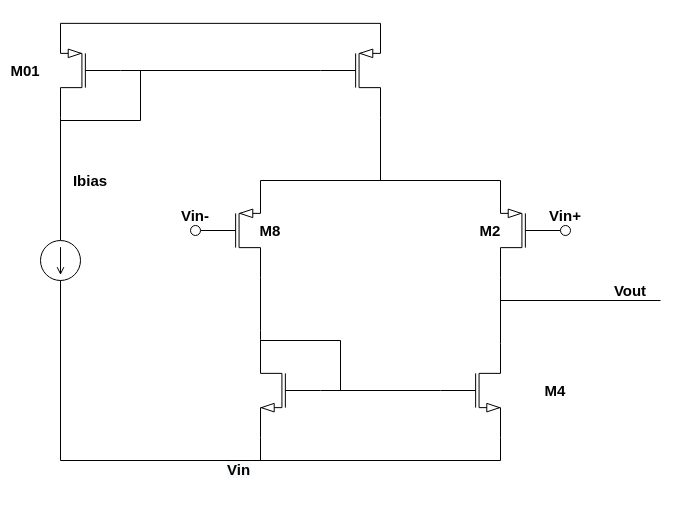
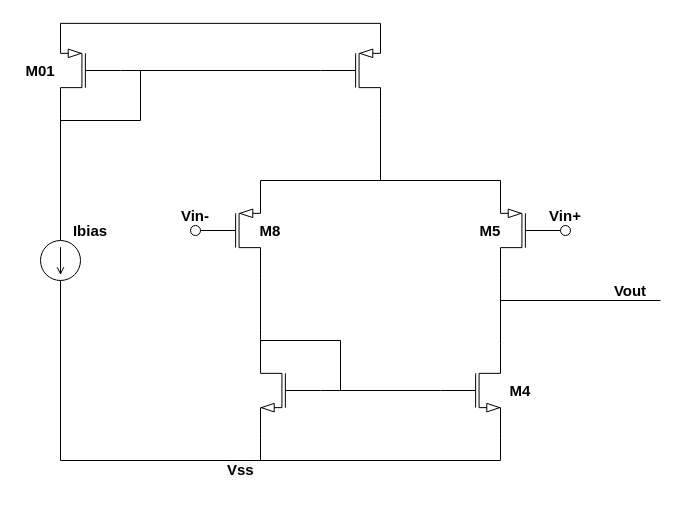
node "M01": moved (26, 71) -> (41, 71)
node "Ibias": moved (91, 181) -> (91, 231)
node "M2": label "M2" -> "M5"
node "M4": moved (556, 391) -> (521, 391)
node "Vin": label "Vin" -> "Vss"
